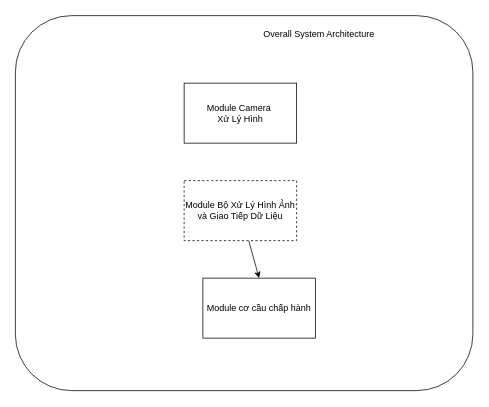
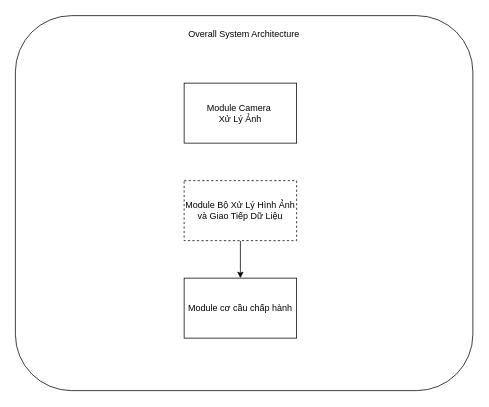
node "Overall System Architecture": moved (319, 34) -> (244, 34)
node "Module Camera Xử Lý Hình": label "Module Camera Xử Lý Hình" -> "Module Camera Xử Lý Ảnh"
node "Module cơ cầu chấp hành": moved (259, 308) -> (240, 308)
